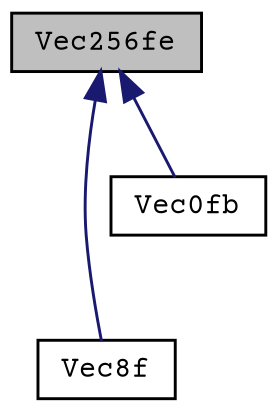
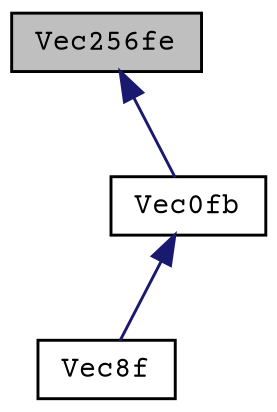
edge "Vec8f" -> "Vec256fe": now "Vec8f" -> "Vec0fb"
